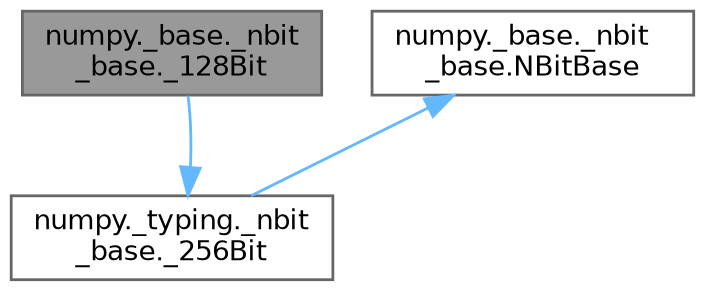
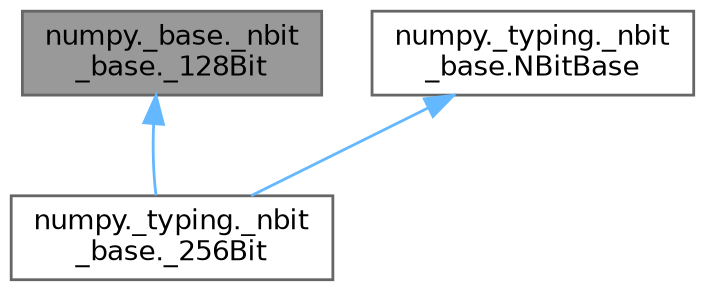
node "numpy._base._nbit _base.NBitBase": label "numpy._base._nbit _base.NBitBase" -> "numpy._typing._nbit _base.NBitBase"
edge "numpy._base._nbit _base._128Bit" -> "numpy._typing._nbit _base._256Bit": reversed
